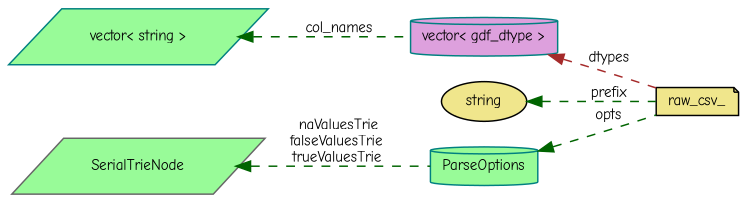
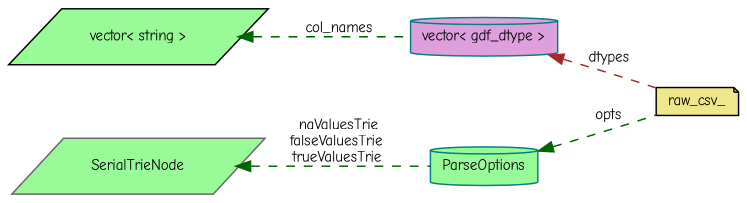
node "vector< string >": color teal -> black
node "string": removed
